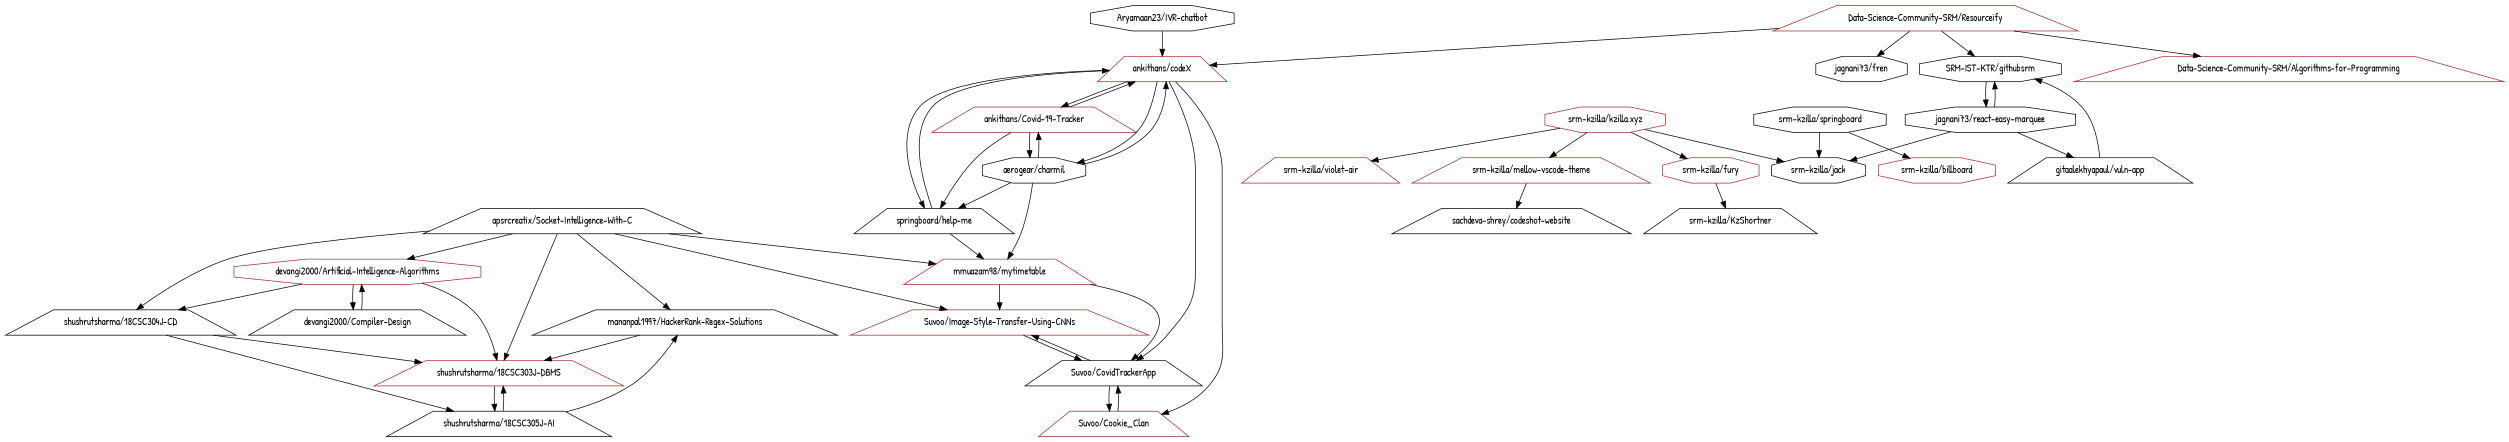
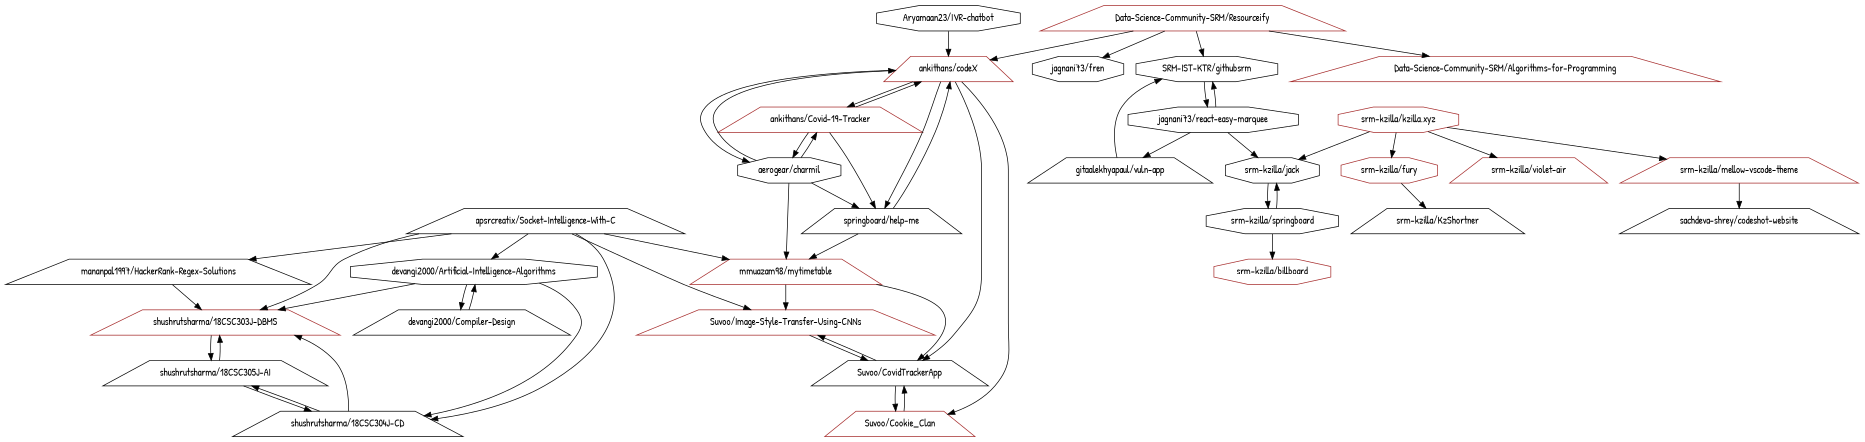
edge "srm-kzilla/jack" -> "srm-kzilla/springboard": added
node "devangi2000/Artificial-Intelligence-Algorithms": color brown -> black
edge "shushrutsharma/18CSC305J-AI" -> "mananpal1997/HackerRank-Regex-Solutions": now "shushrutsharma/18CSC305J-AI" -> "shushrutsharma/18CSC304J-CD"
